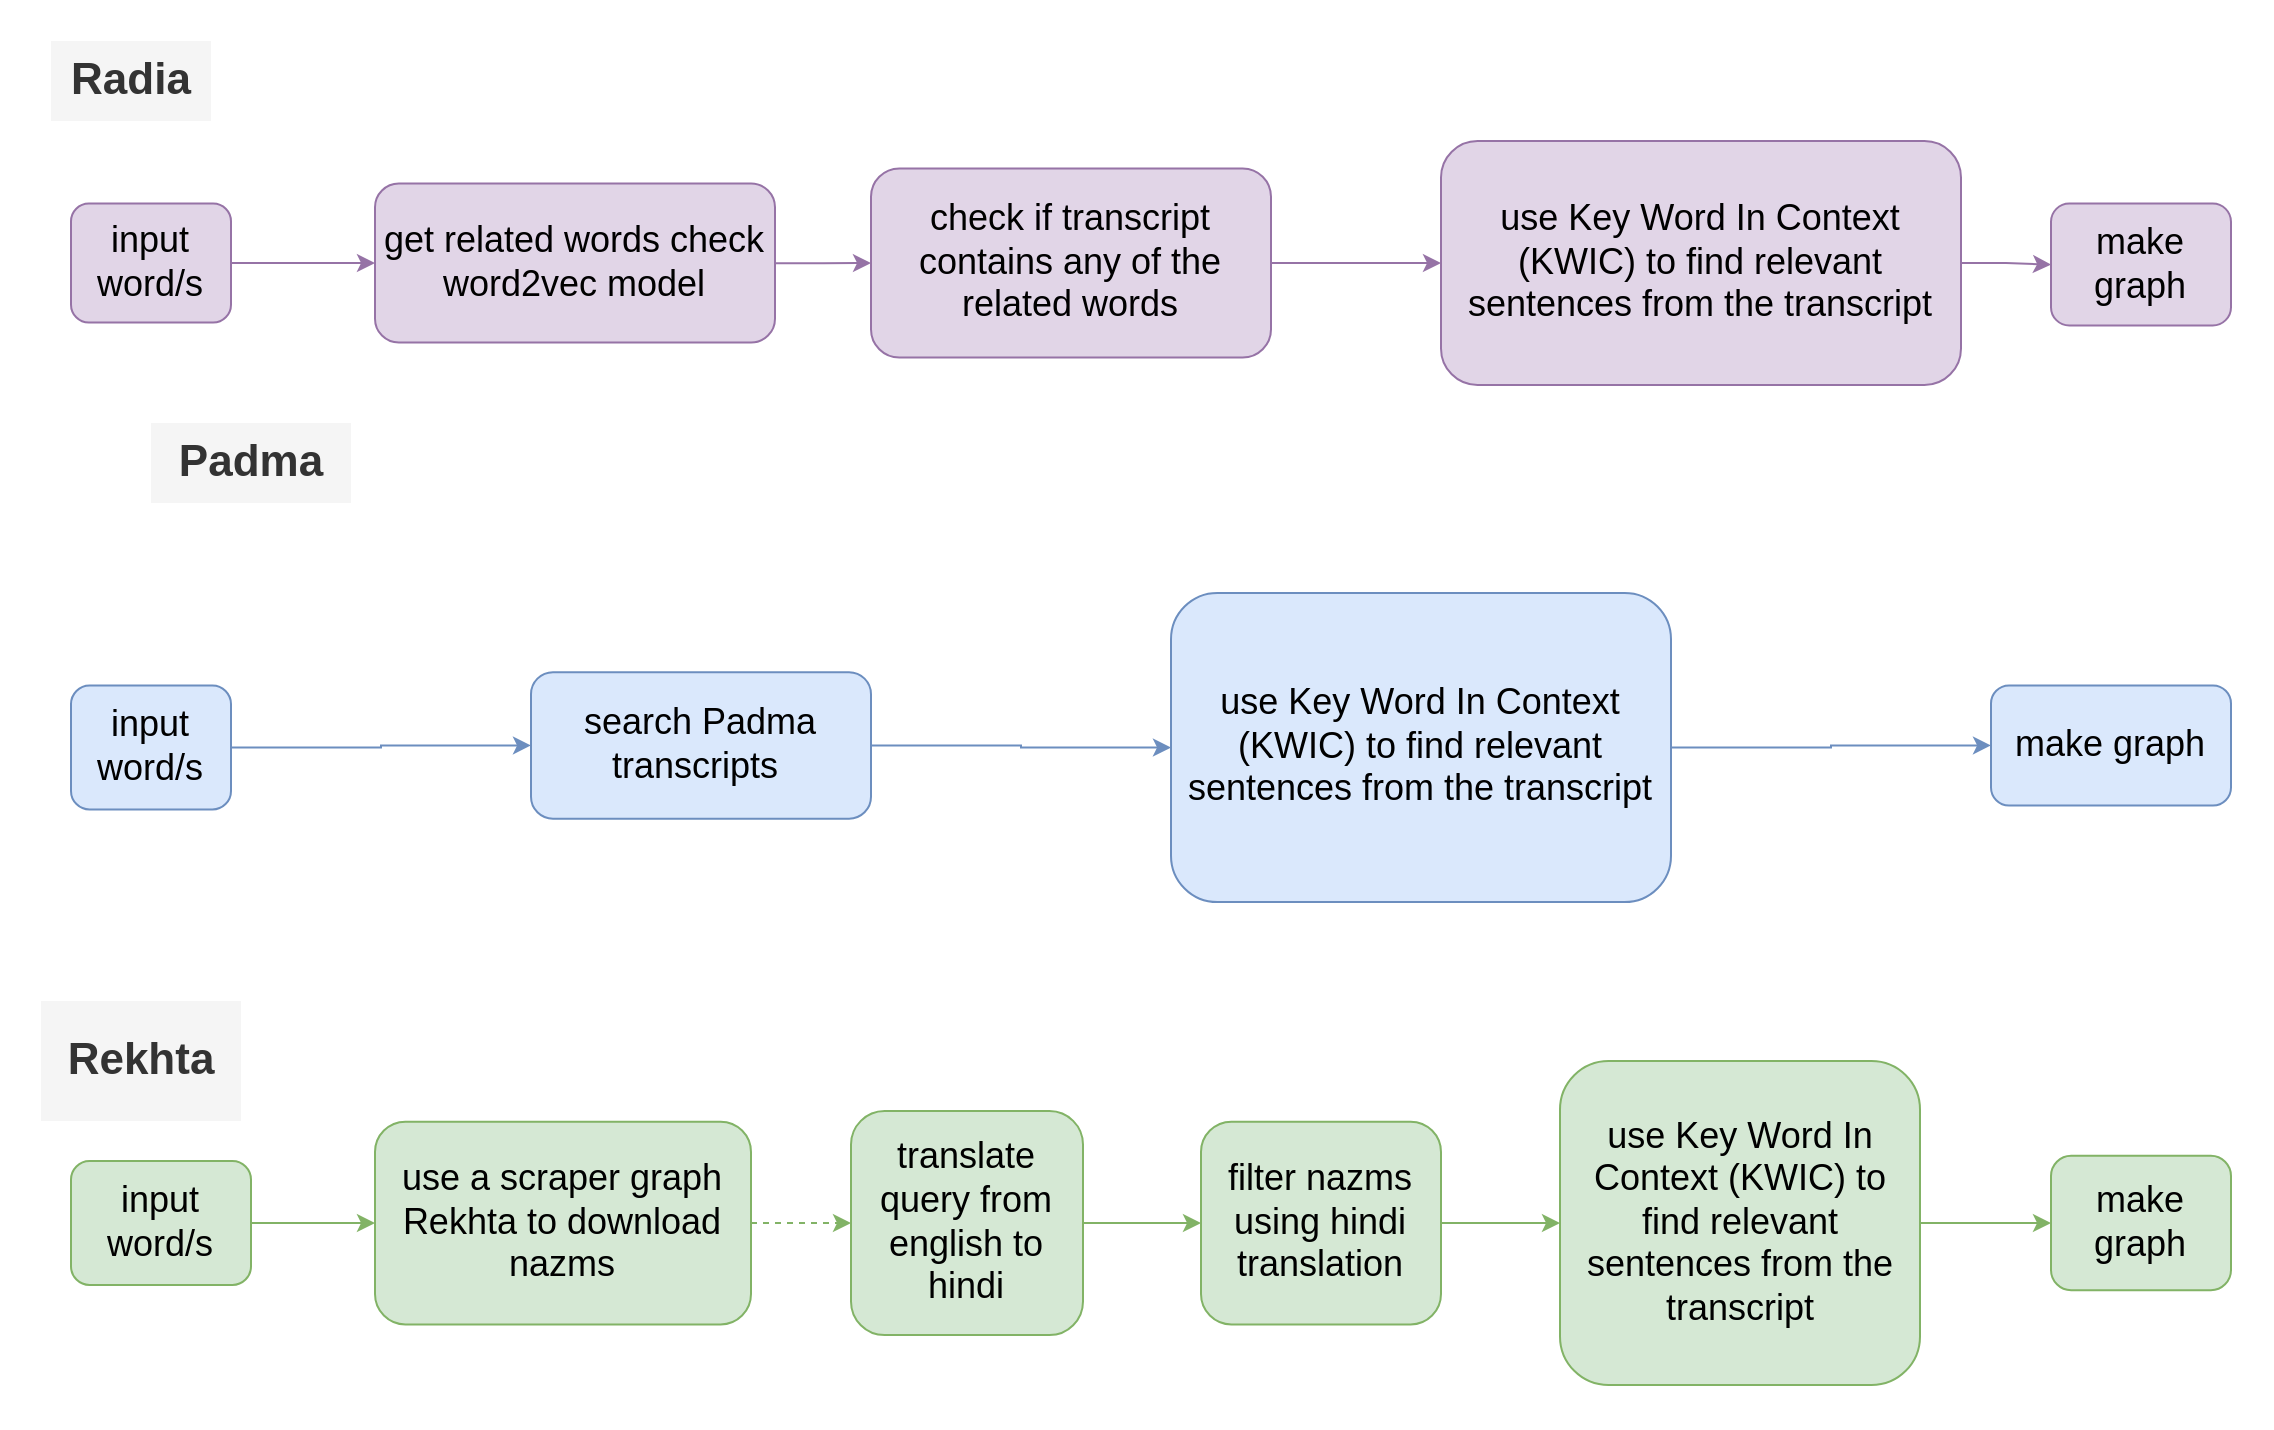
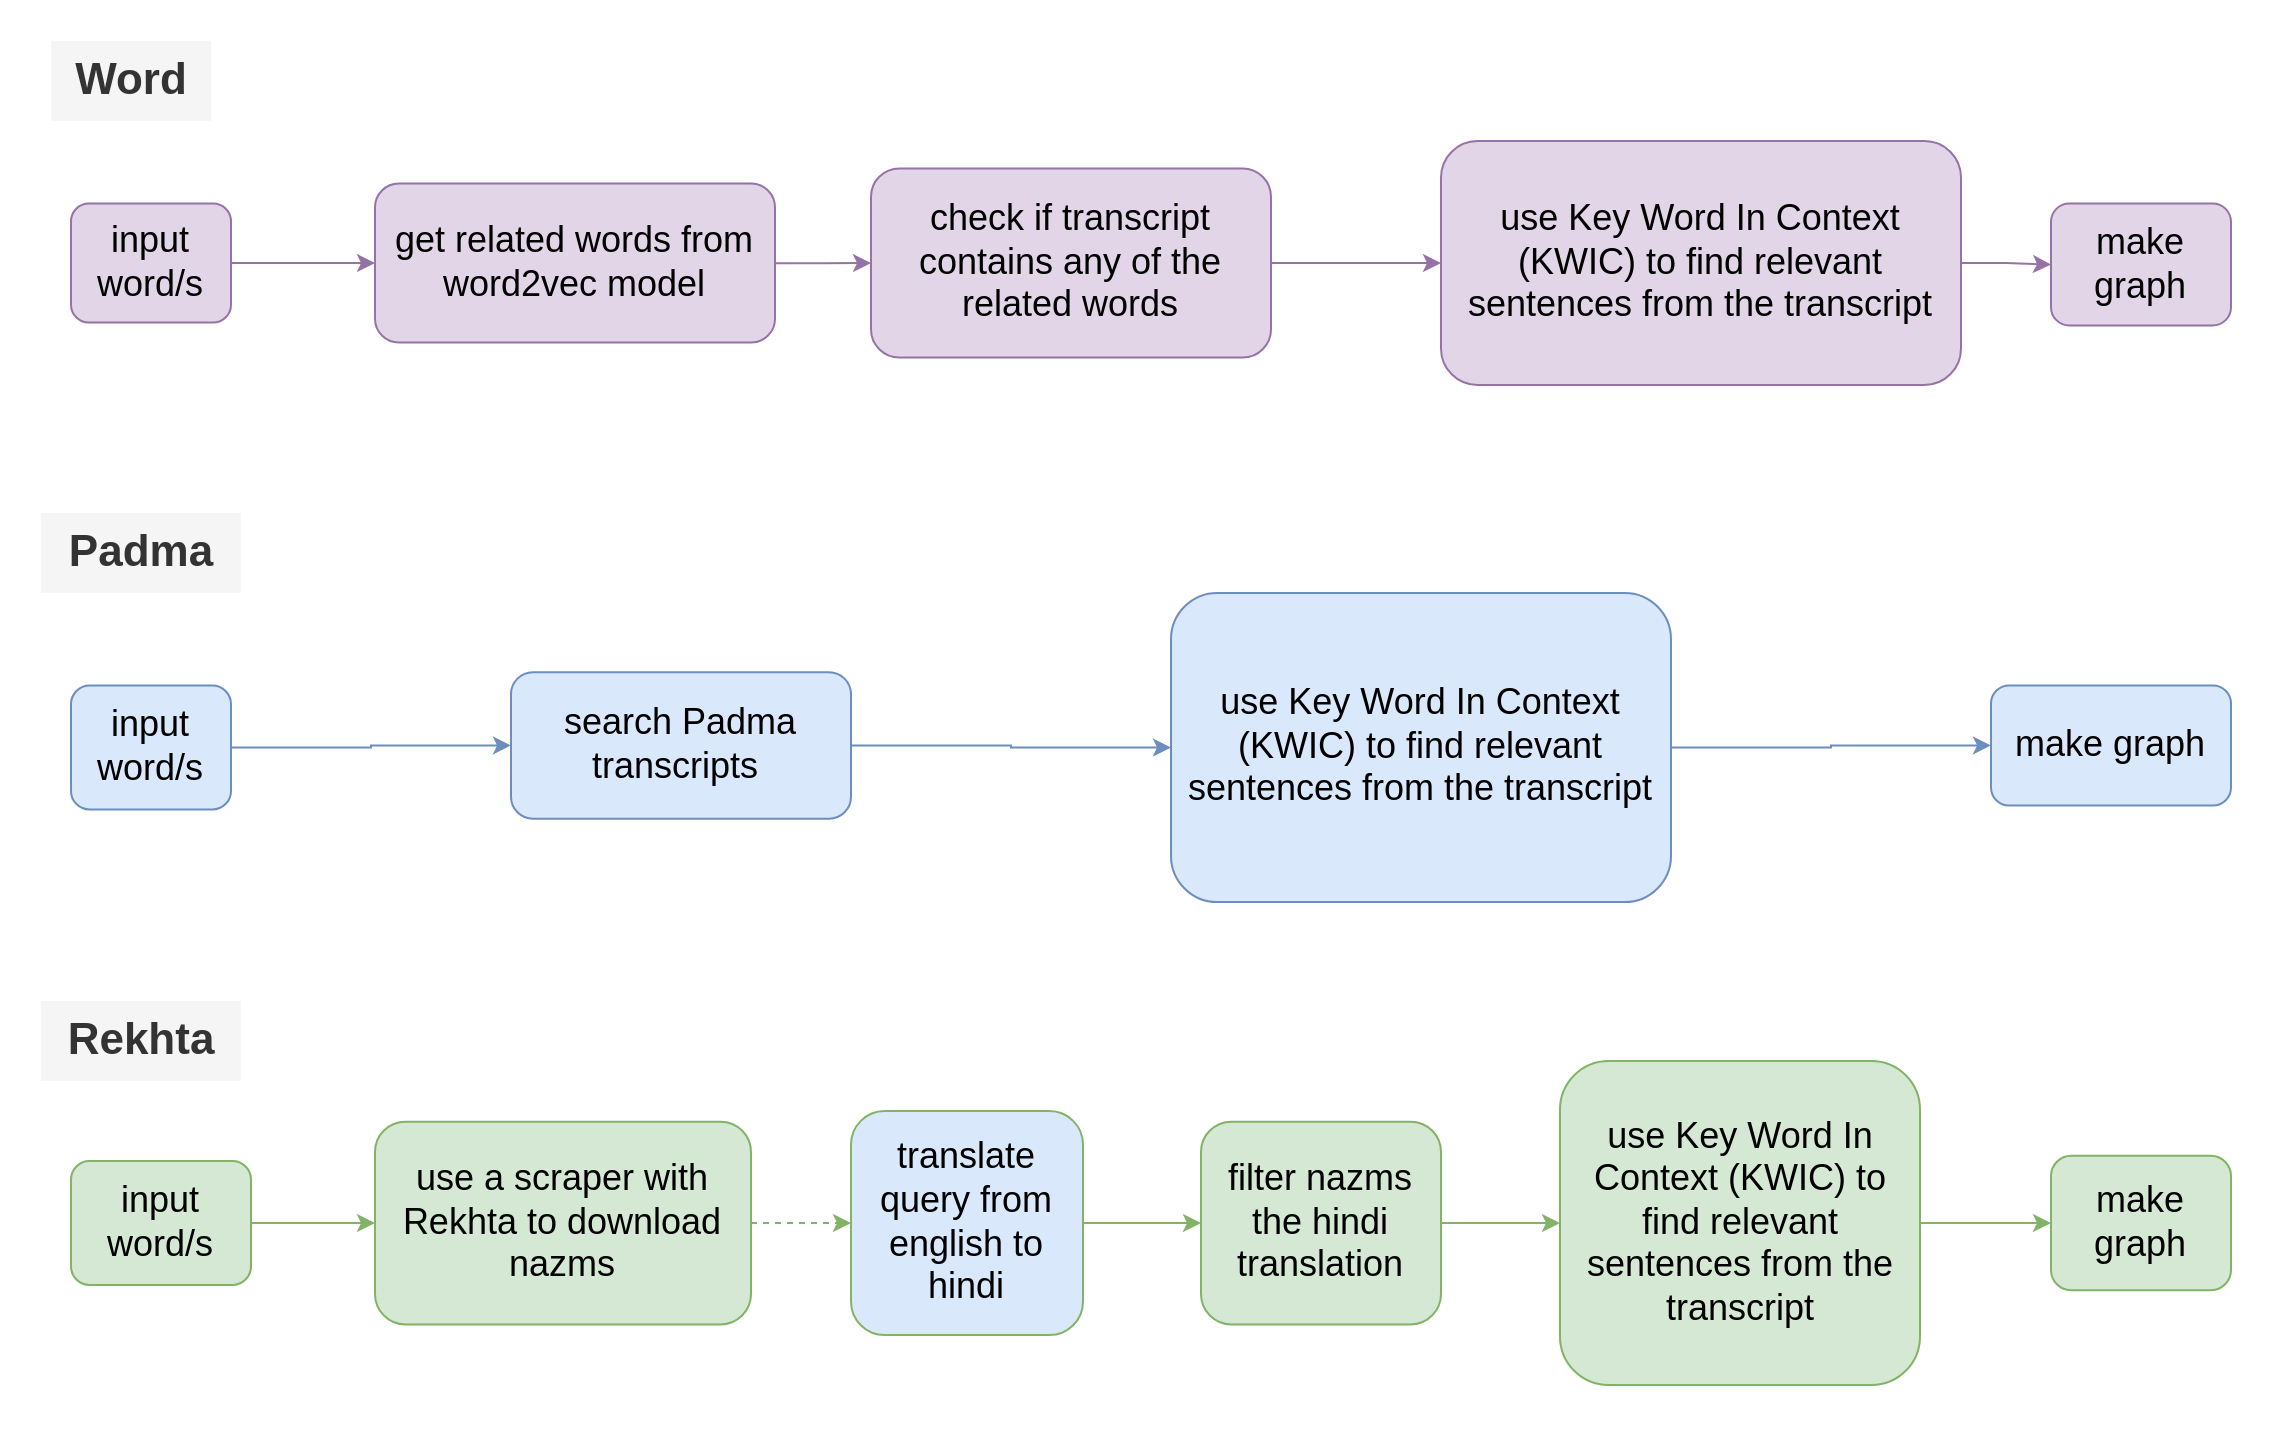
node "Radia": label "Radia" -> "Word"
node "get related words check word2vec model": label "get related words check word2vec model" -> "get related words from word2vec model"
node "Padma": moved (251, 463) -> (141, 553)
node "search Padma transcripts": moved (701, 745) -> (681, 745)
node "Rekhta": size 200x120 -> 200x80
node "use a scraper graph Rekhta to download nazms": label "use a scraper graph Rekhta to download nazms" -> "use a scraper with Rekhta to download nazms"
node "translate query from english to hindi": fillcolor #d5e8d4 -> #dae8fc
node "filter nazms using hindi translation": label "filter nazms using hindi translation" -> "filter nazms the hindi translation"
